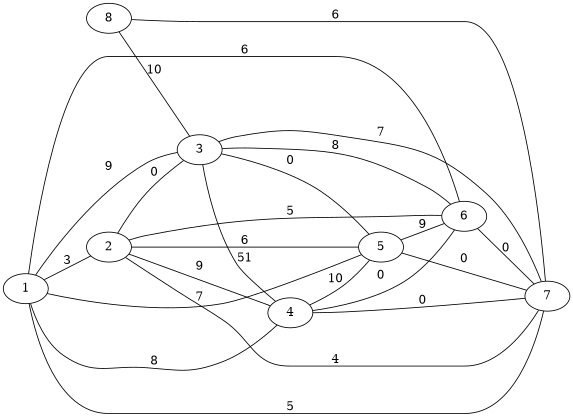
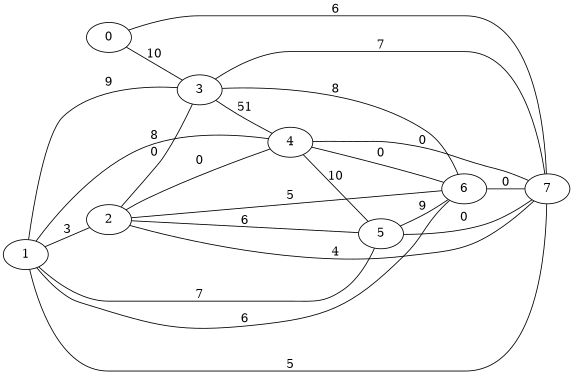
node "8": label "8" -> "0"
edge "3" -- "5": removed, label "0"
edge "2" -- "4": label "9" -> "0"
